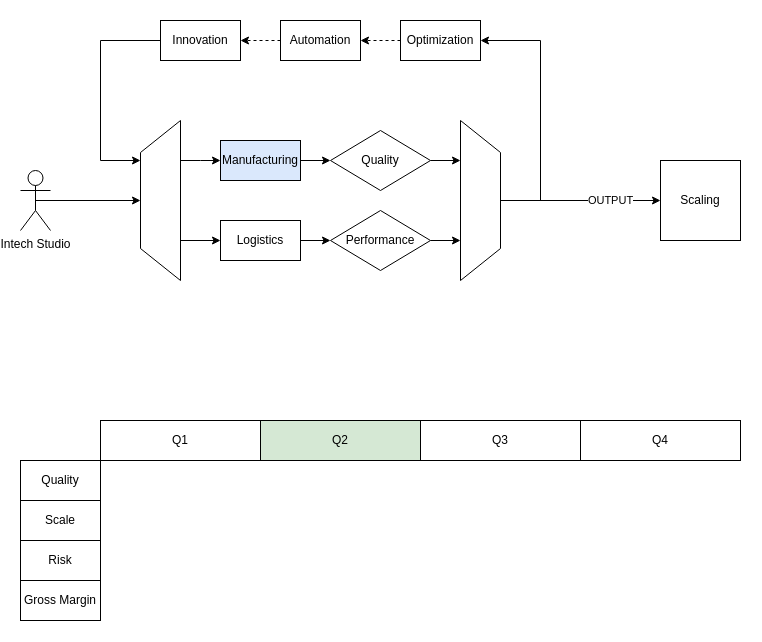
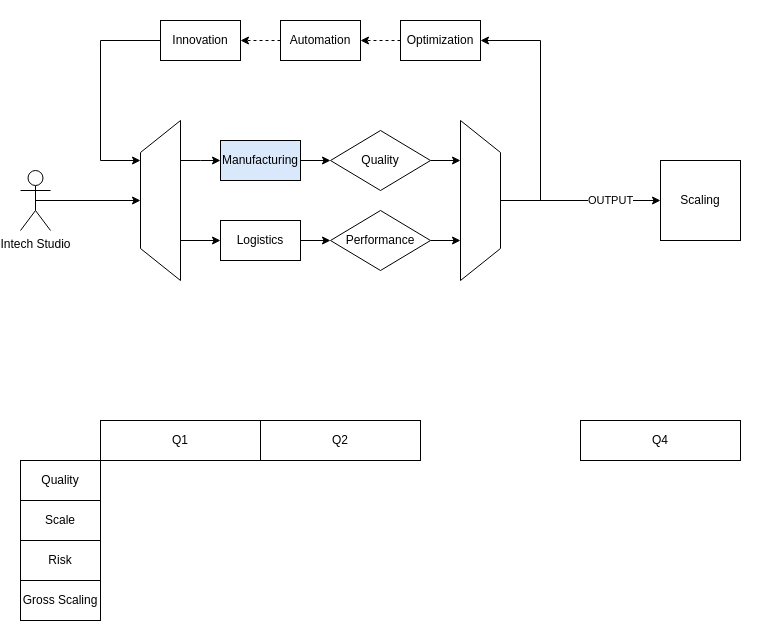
node "Q2": fillcolor #d5e8d4 -> #ffffff
node "Q3": removed
node "Gross Margin": label "Gross Margin" -> "Gross Scaling"
